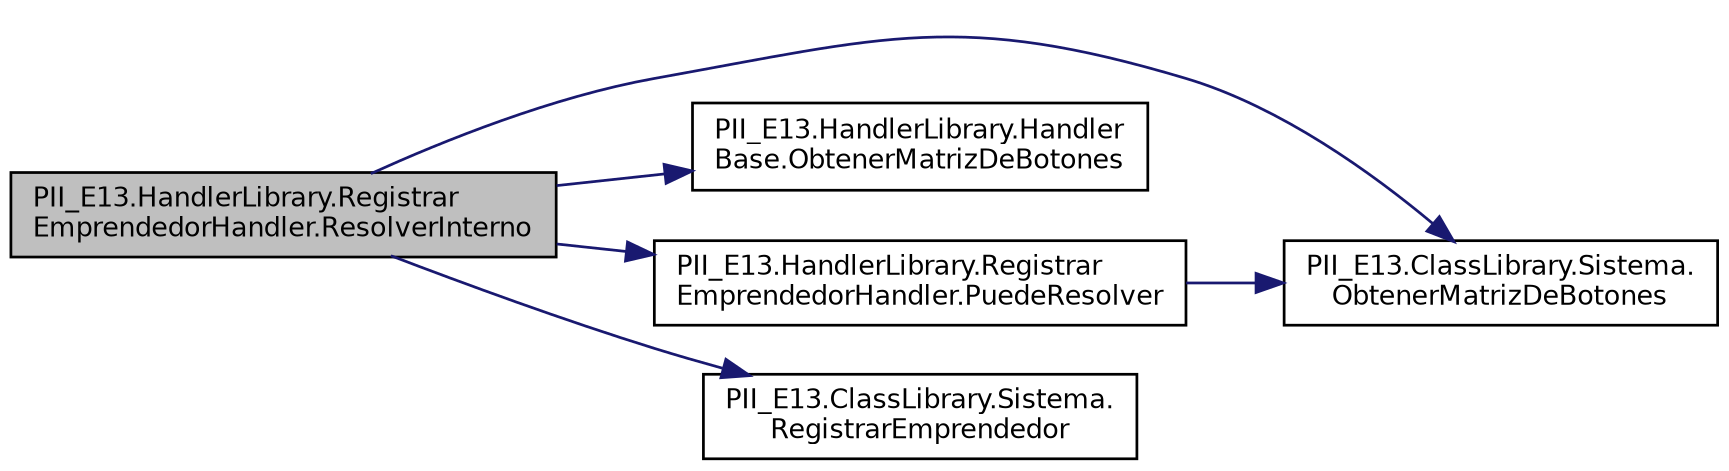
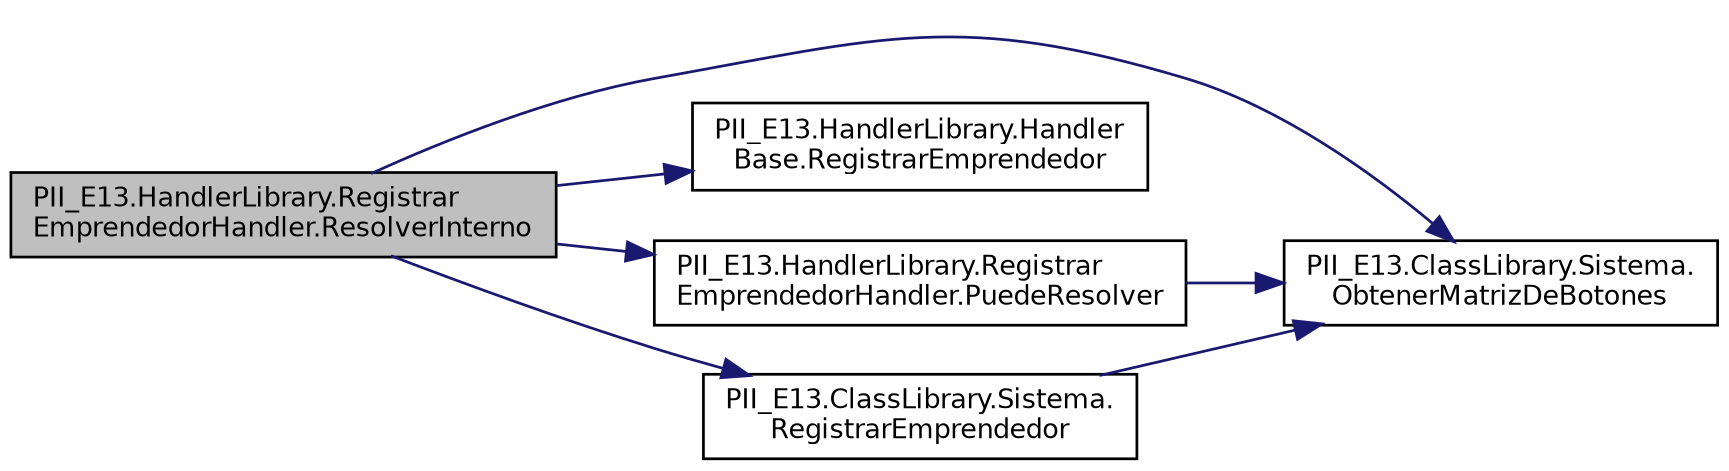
node "PII_E13.HandlerLibrary.Handler Base.ObtenerMatrizDeBotones": label "PII_E13.HandlerLibrary.Handler Base.ObtenerMatrizDeBotones" -> "PII_E13.HandlerLibrary.Handler Base.RegistrarEmprendedor"
edge "PII_E13.ClassLibrary.Sistema. RegistrarEmprendedor" -> "PII_E13.ClassLibrary.Sistema. ObtenerMatrizDeBotones": added
